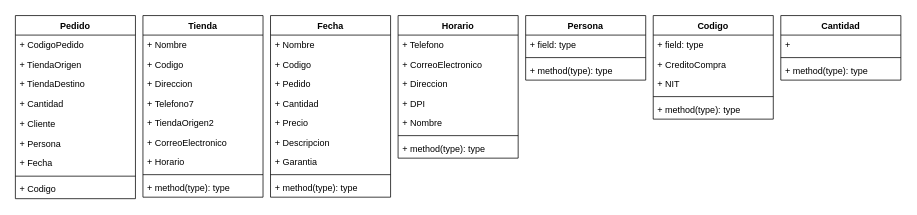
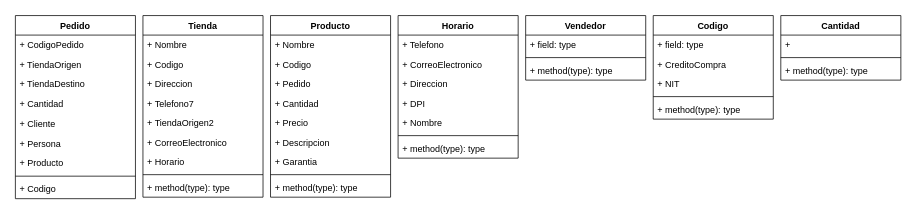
node "Fecha": label "Fecha" -> "Producto"
node "Persona": label "Persona" -> "Vendedor"
node "+ Fecha": label "+ Fecha" -> "+ Producto"
